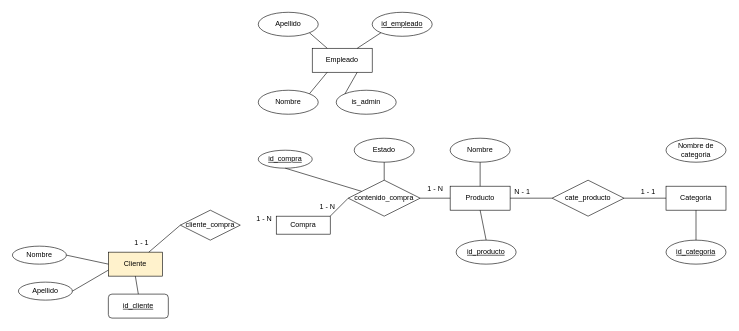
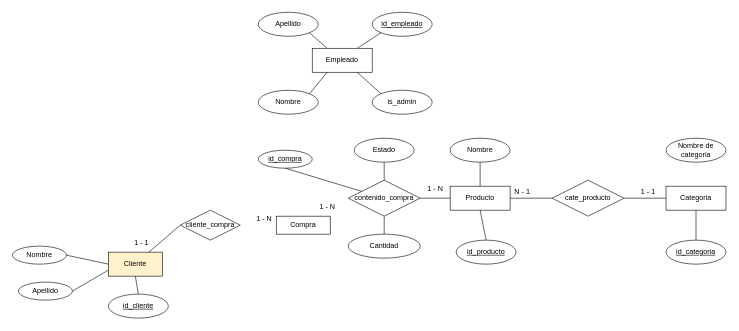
node "is_admin": moved (366, 102) -> (402, 102)
edge "contenido_compra" -- "Compra": removed
edge "contenido_compra" -- "Cantidad": added
node "Cantidad": added
node "id_cliente": shape rounded rectangle -> ellipse
